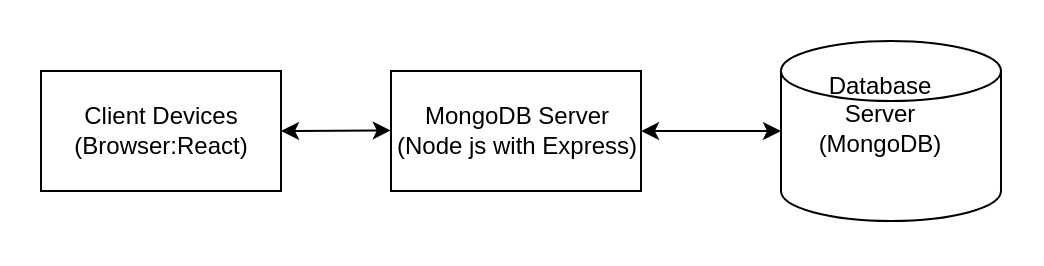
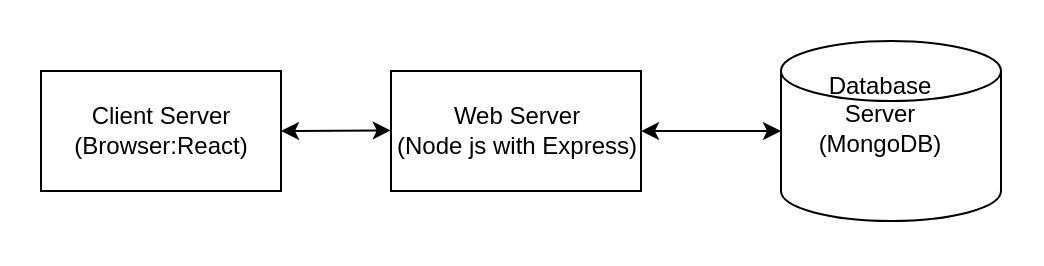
node "Client Devices (Browser:React)": label "Client Devices (Browser:React)" -> "Client Server (Browser:React)"
node "MongoDB Server (Node js with Express)": label "MongoDB Server (Node js with Express)" -> "Web Server (Node js with Express)"
